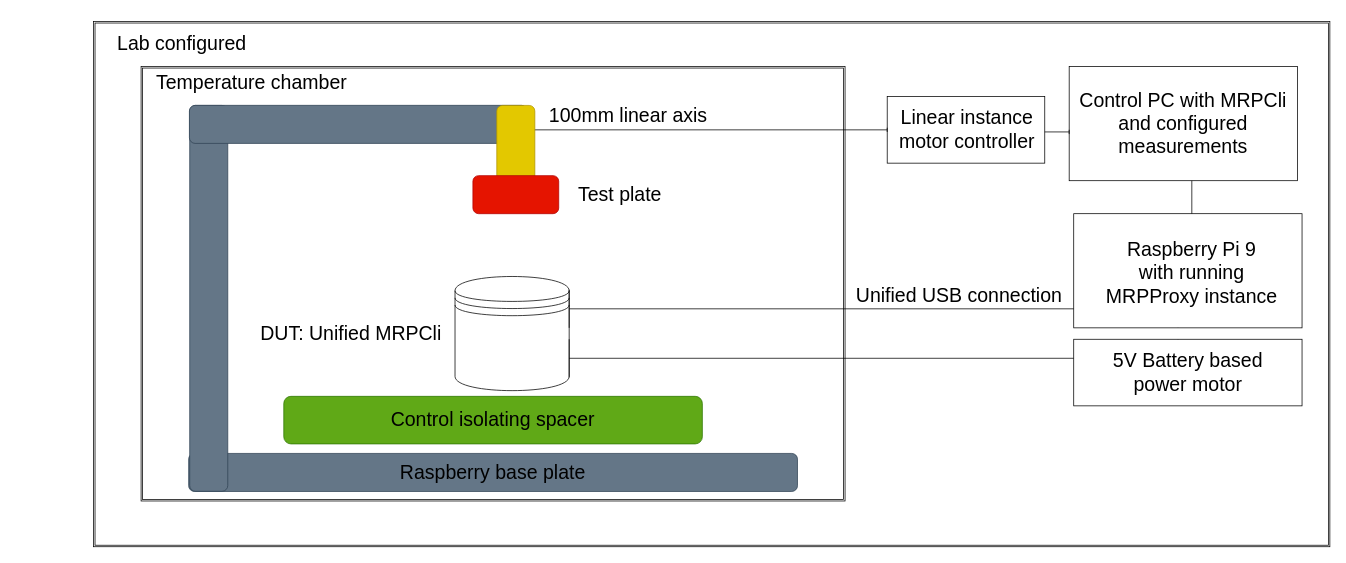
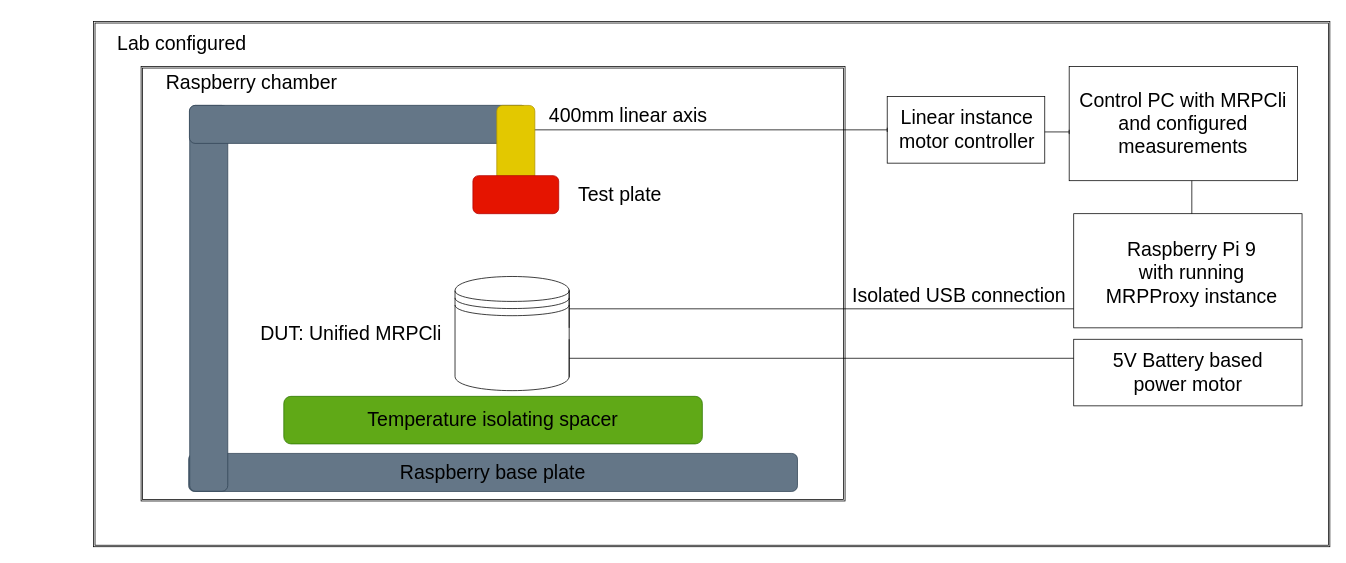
node "Temperature chamber": label "Temperature chamber" -> "Raspberry chamber"
node "100mm linear axis": label "100mm linear axis" -> "400mm linear axis"
node "Unified USB connection": label "Unified USB connection" -> "Isolated USB connection"
node "Control isolating spacer": label "Control isolating spacer" -> "Temperature isolating spacer"
